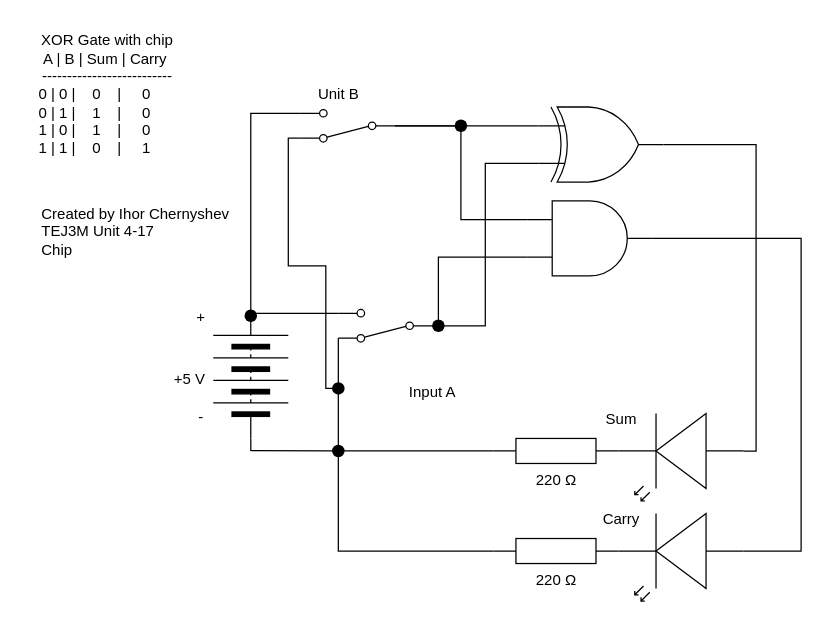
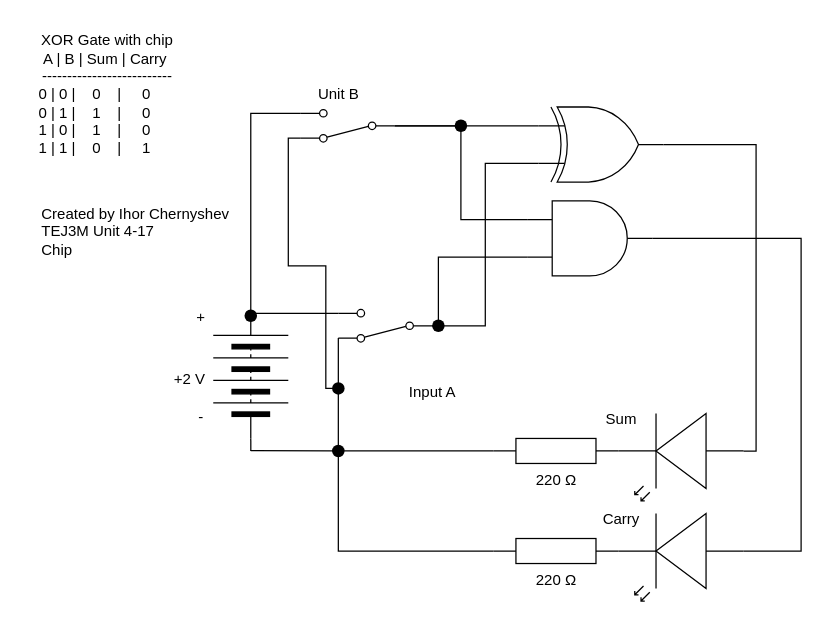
node "+5 V": label "+5 V" -> "+2 V"
